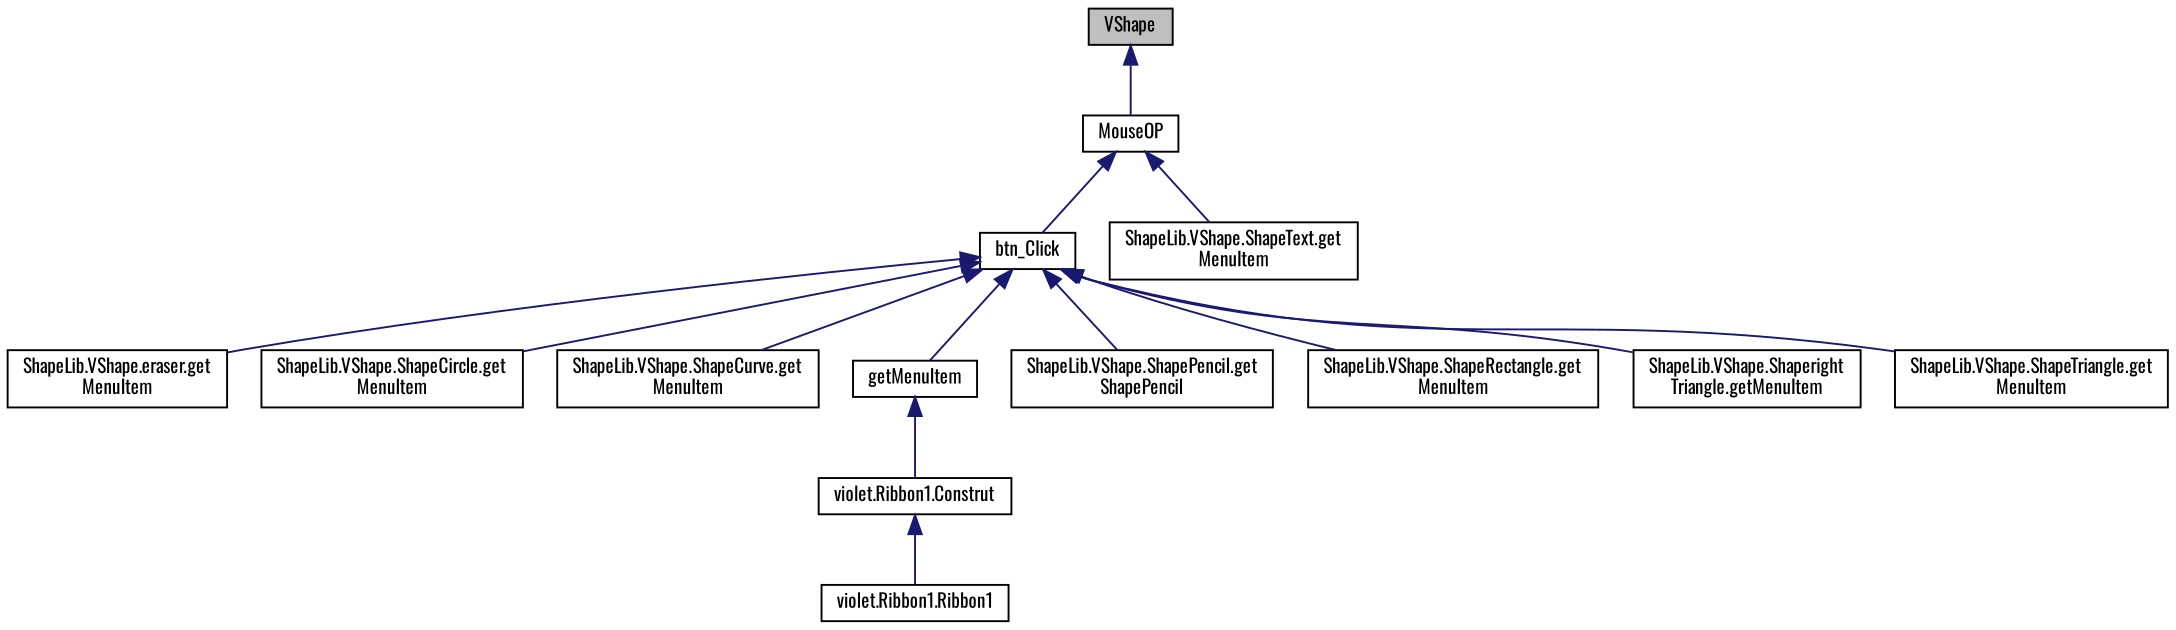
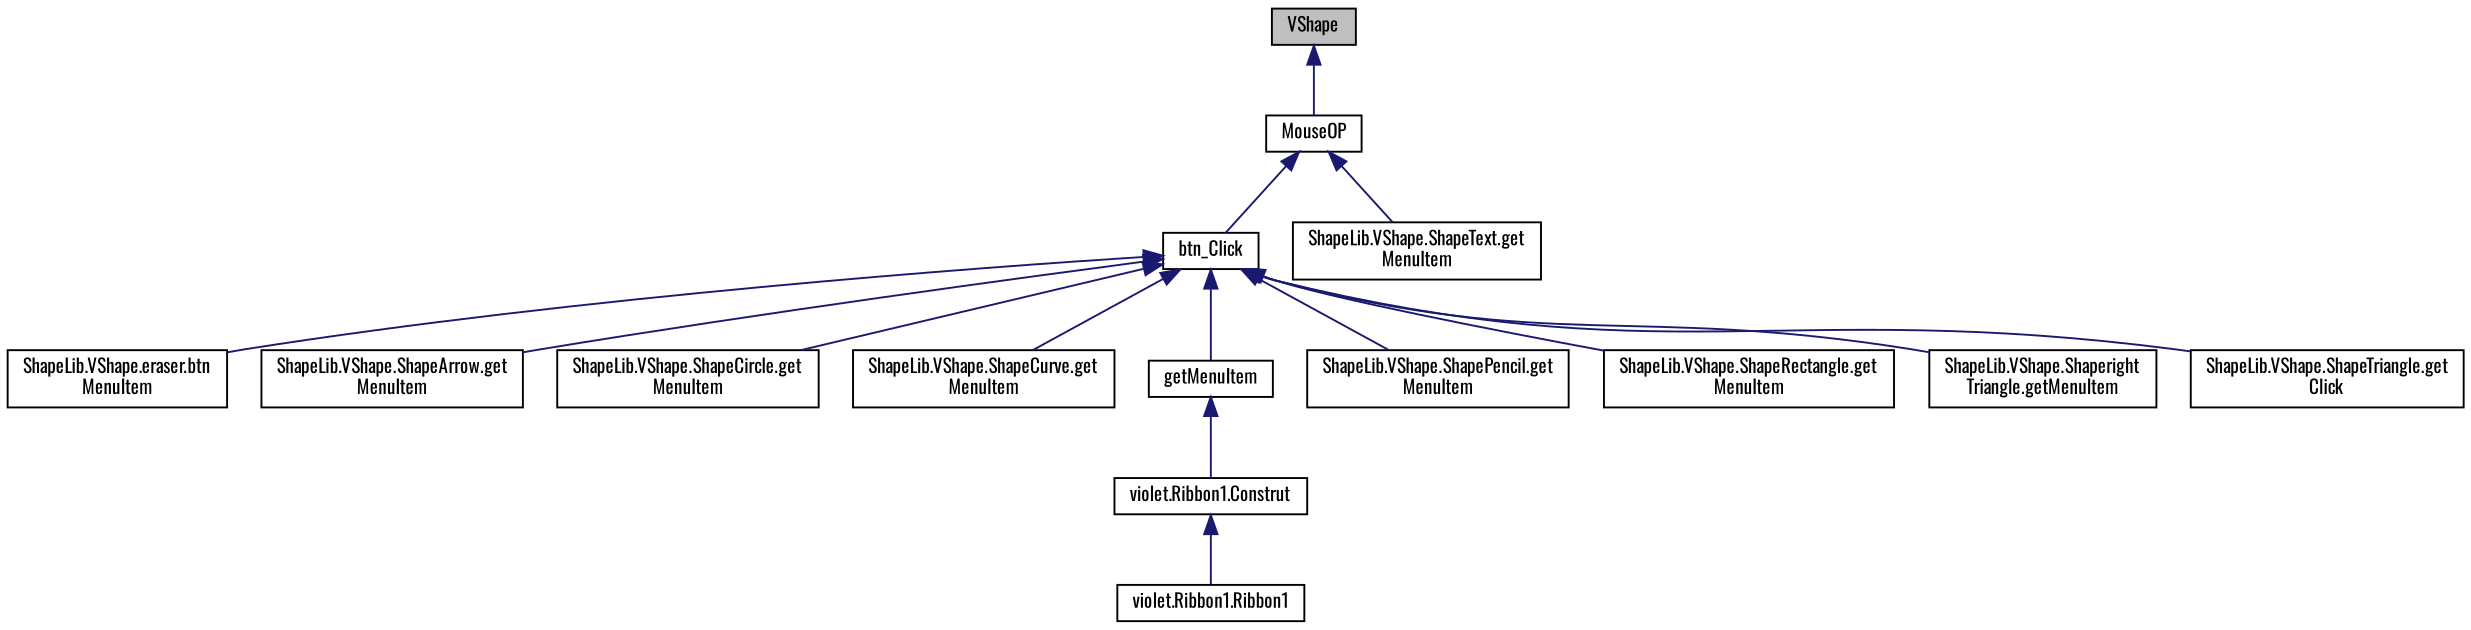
node "ShapeLib.VShape.eraser.get MenuItem": label "ShapeLib.VShape.eraser.get MenuItem" -> "ShapeLib.VShape.eraser.btn MenuItem"
node "ShapeLib.VShape.ShapeArrow.get MenuItem": added
node "ShapeLib.VShape.ShapePencil.get ShapePencil": label "ShapeLib.VShape.ShapePencil.get ShapePencil" -> "ShapeLib.VShape.ShapePencil.get MenuItem"
node "ShapeLib.VShape.ShapeTriangle.get MenuItem": label "ShapeLib.VShape.ShapeTriangle.get MenuItem" -> "ShapeLib.VShape.ShapeTriangle.get Click"
